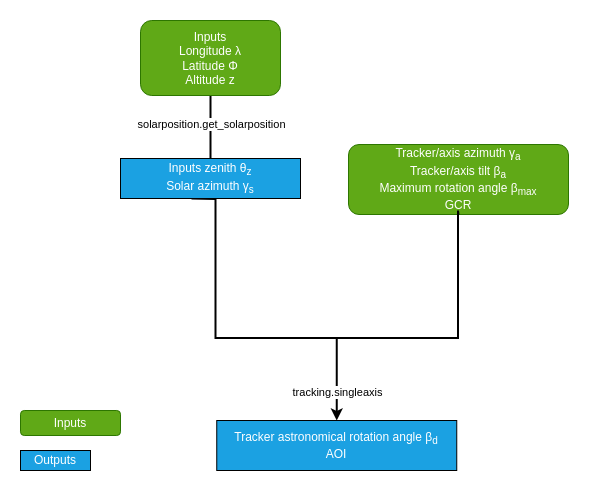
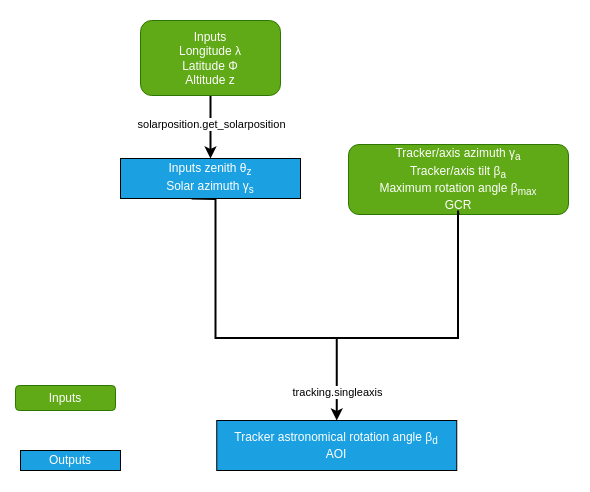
edge "Inputs Longitude λ Latitude Φ Altitude z" -- "Inputs zenith θz Solar azimuth γs": arrowhead none -> classic
node "Inputs": moved (71, 423) -> (66, 398)
node "Outputs": size 70x20 -> 100x20
